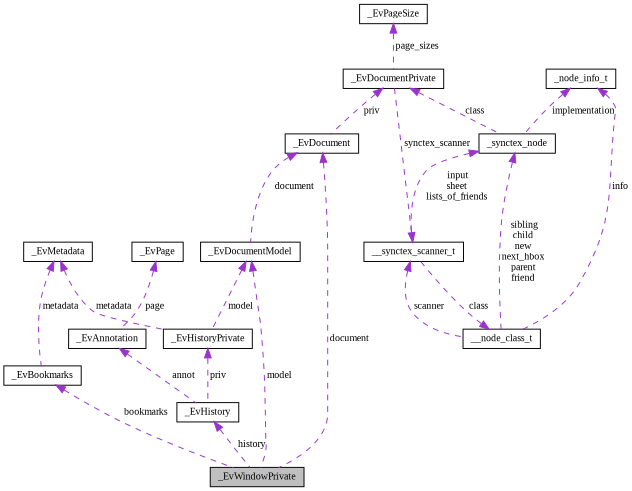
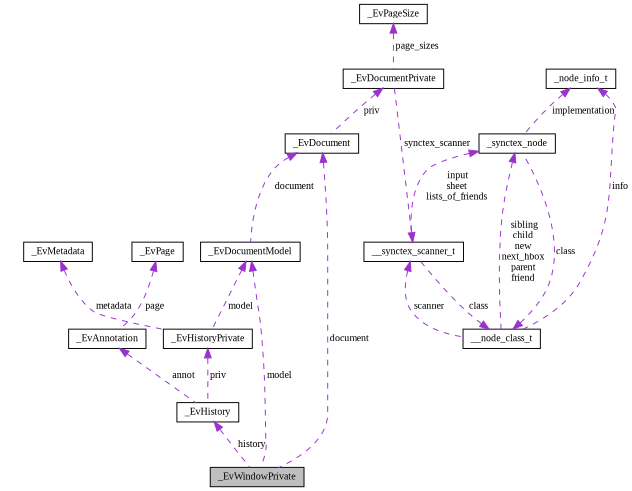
edge "_synctex_node" -> "_EvDocumentPrivate": now "_synctex_node" -> "__node_class_t"
node "_EvBookmarks": removed
